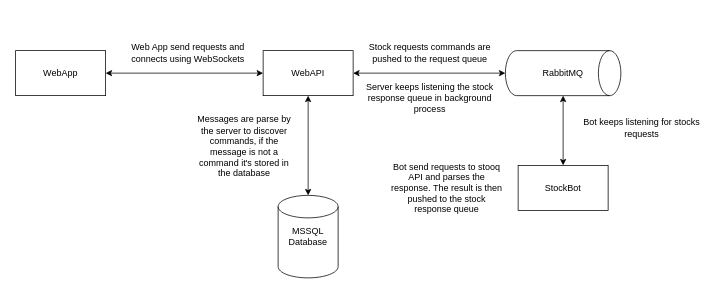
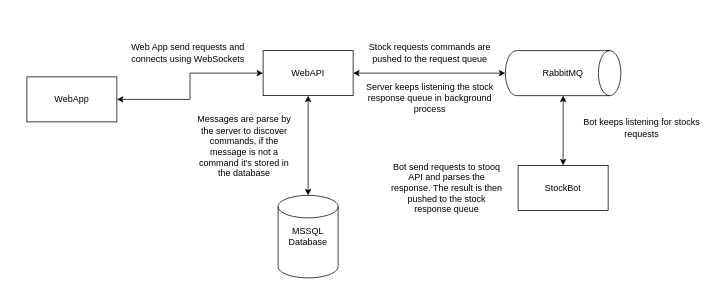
node "WebApp": moved (60, 73) -> (72, 99)
